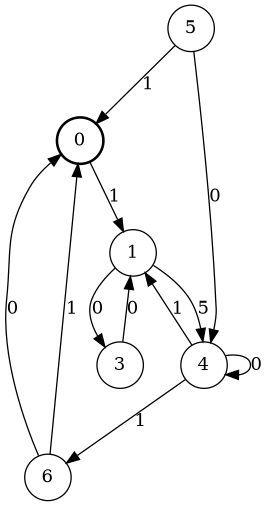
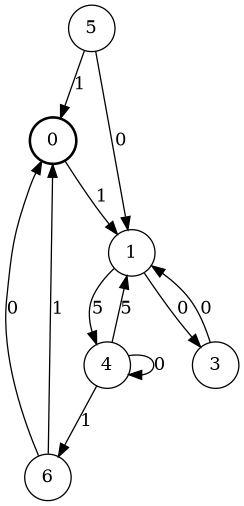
edge "5" -> "4": now "5" -> "1"
edge "4" -> "1": label "1" -> "5"
